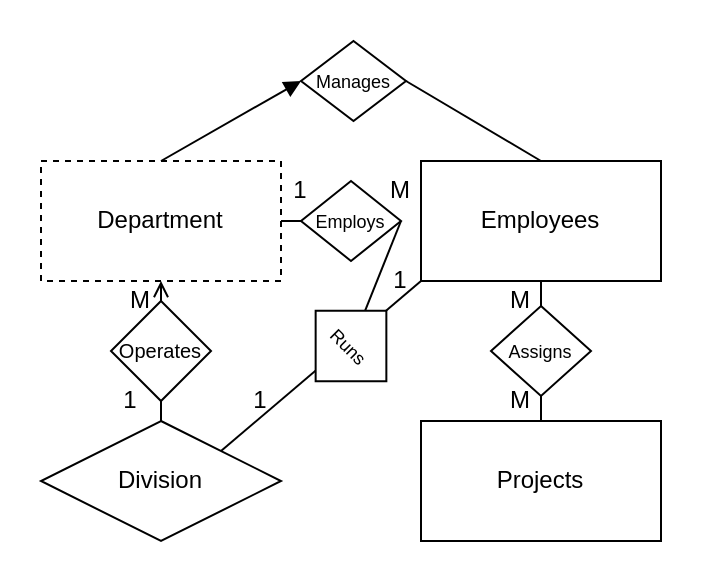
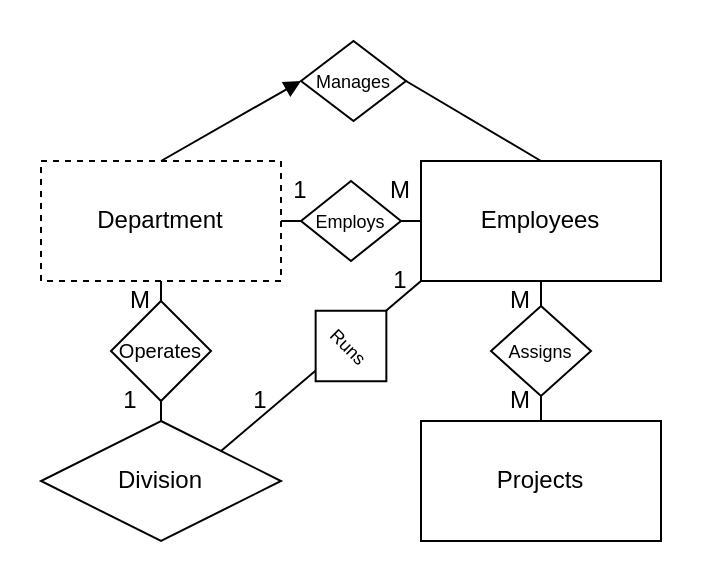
edge "Employs" -- "Runs": now "Employs" -- "Employees"
edge "Operates" -> "Department": arrowhead open -> none
